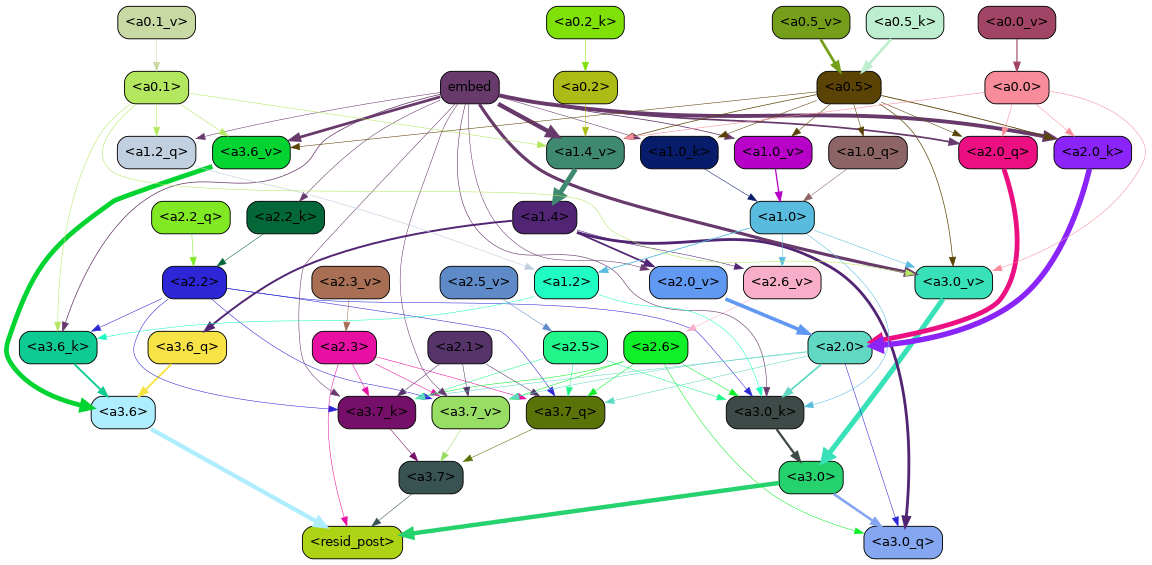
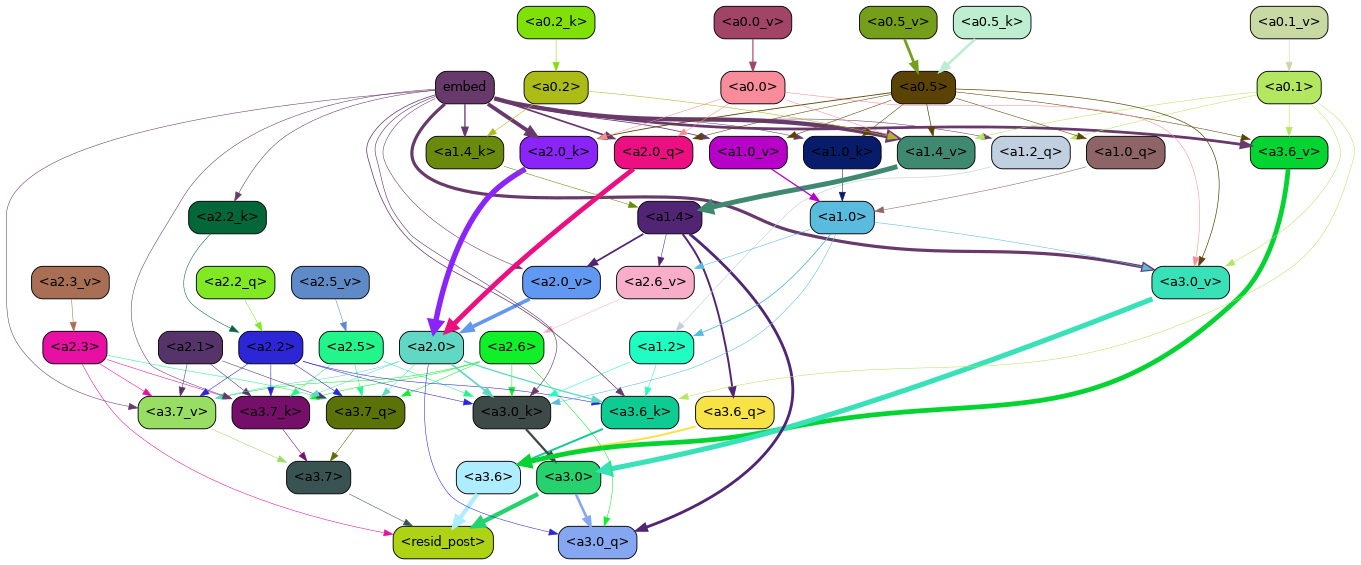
node "<a1.4_k>": added
edge "<a2.3>" -> "<a3.7_q>": color #e710a3 -> #22f68b
edge "<a2.0>" -> "<a3.6_k>": added
